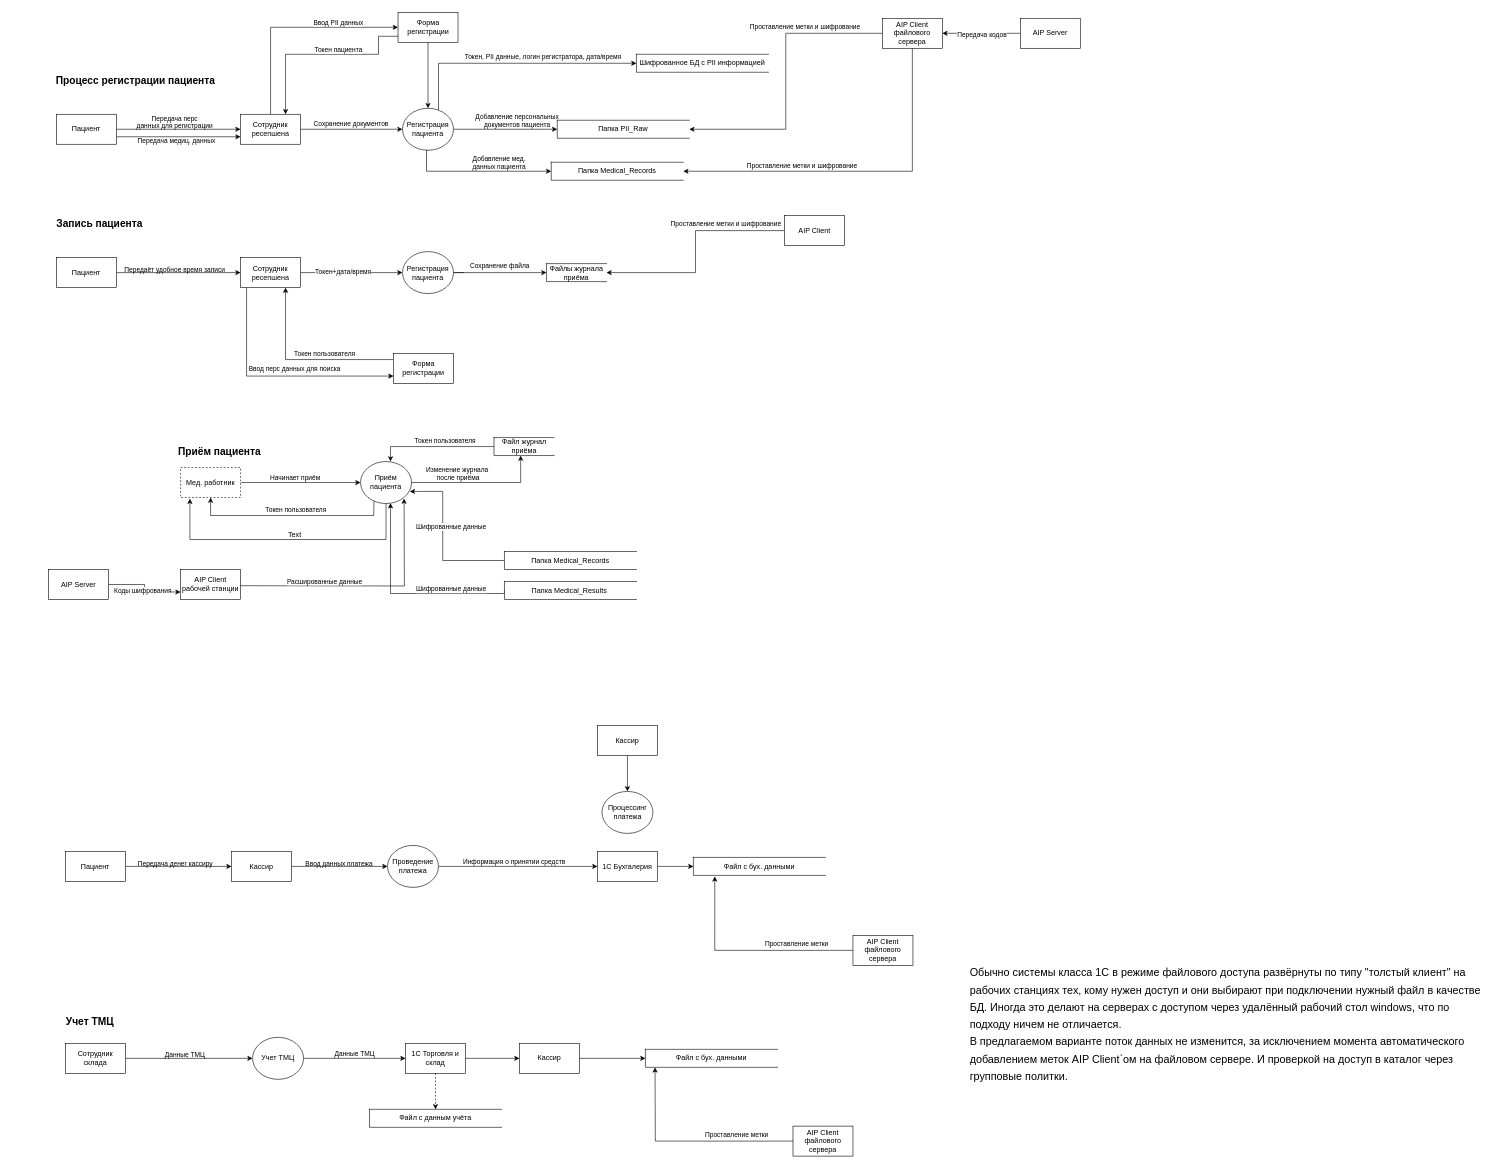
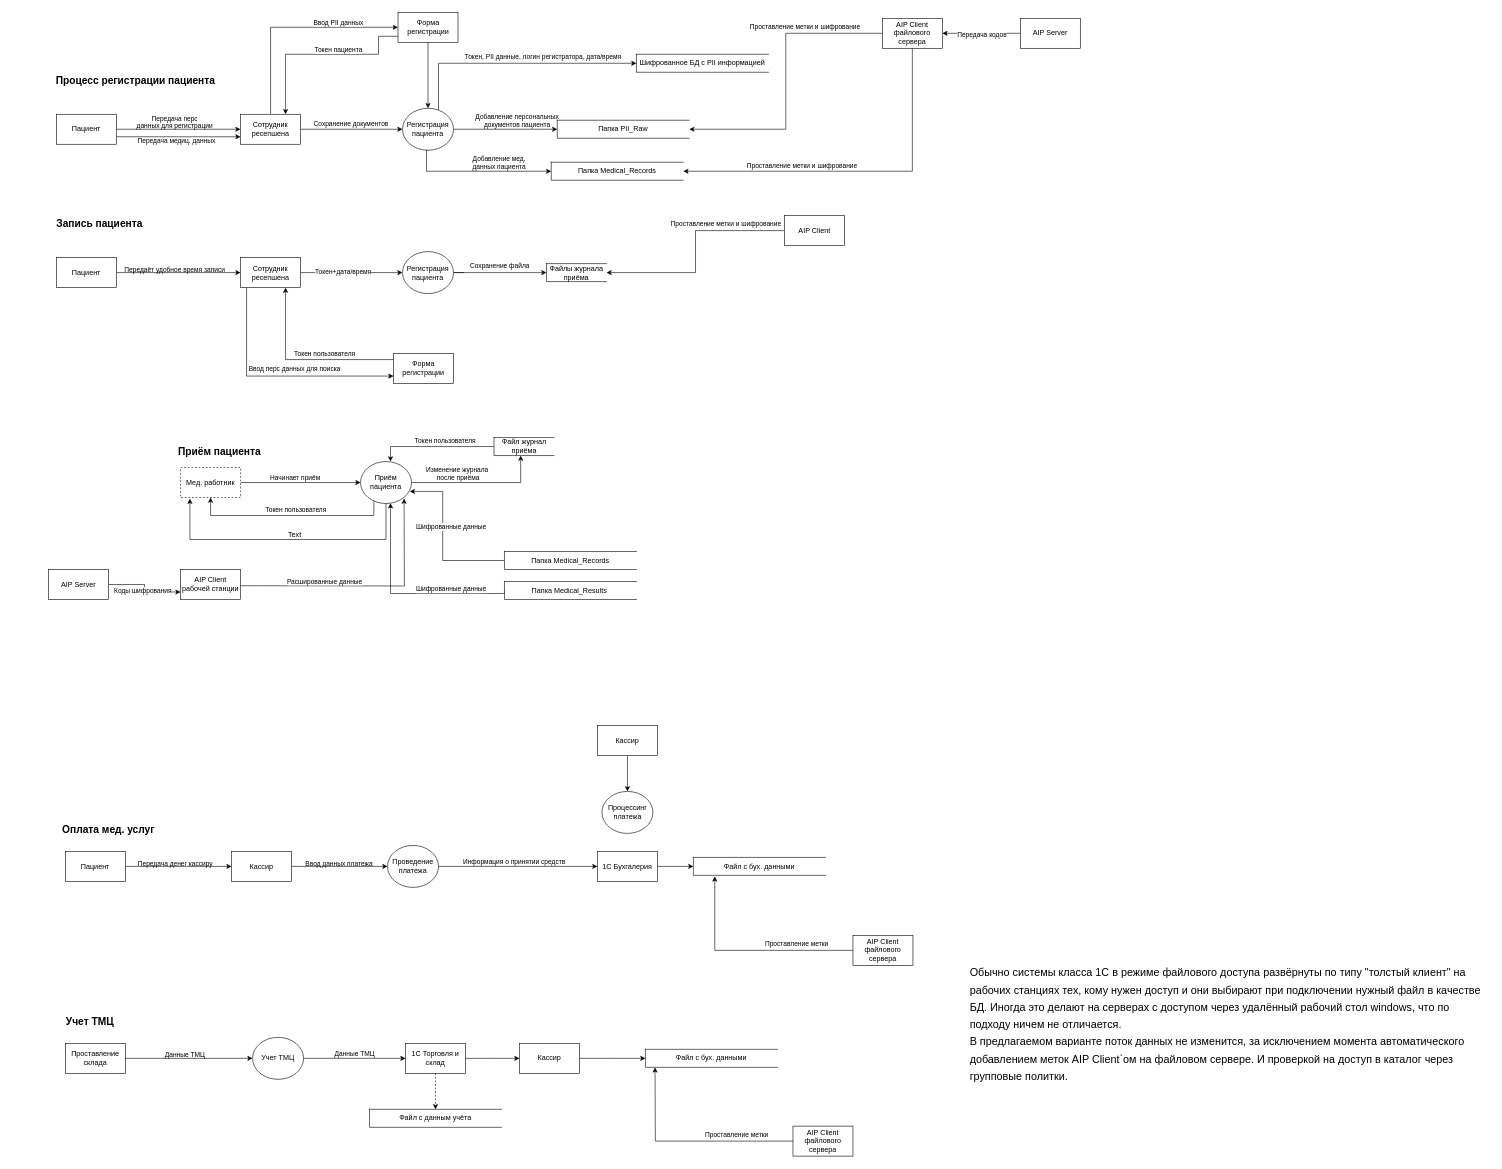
node "Оплата мед. услуг": added
node "Сотрудник склада": label "Сотрудник склада" -> "Проставление склада"
